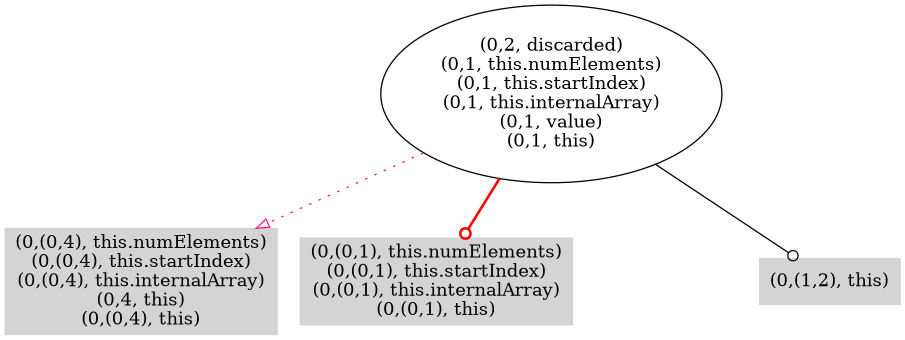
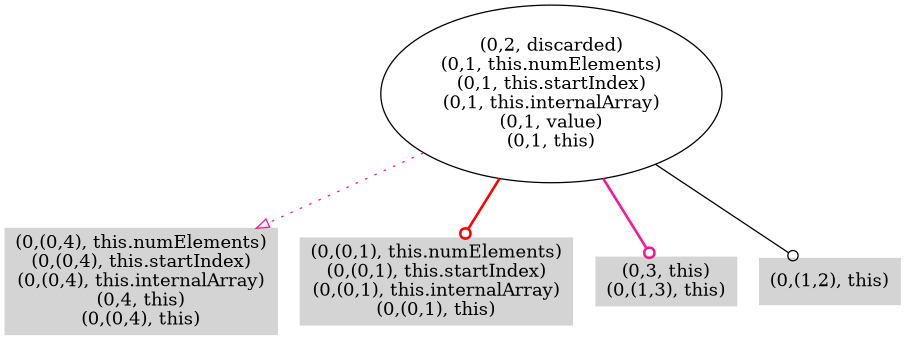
node "(0,3, this) (0,(1,3), this)": added
